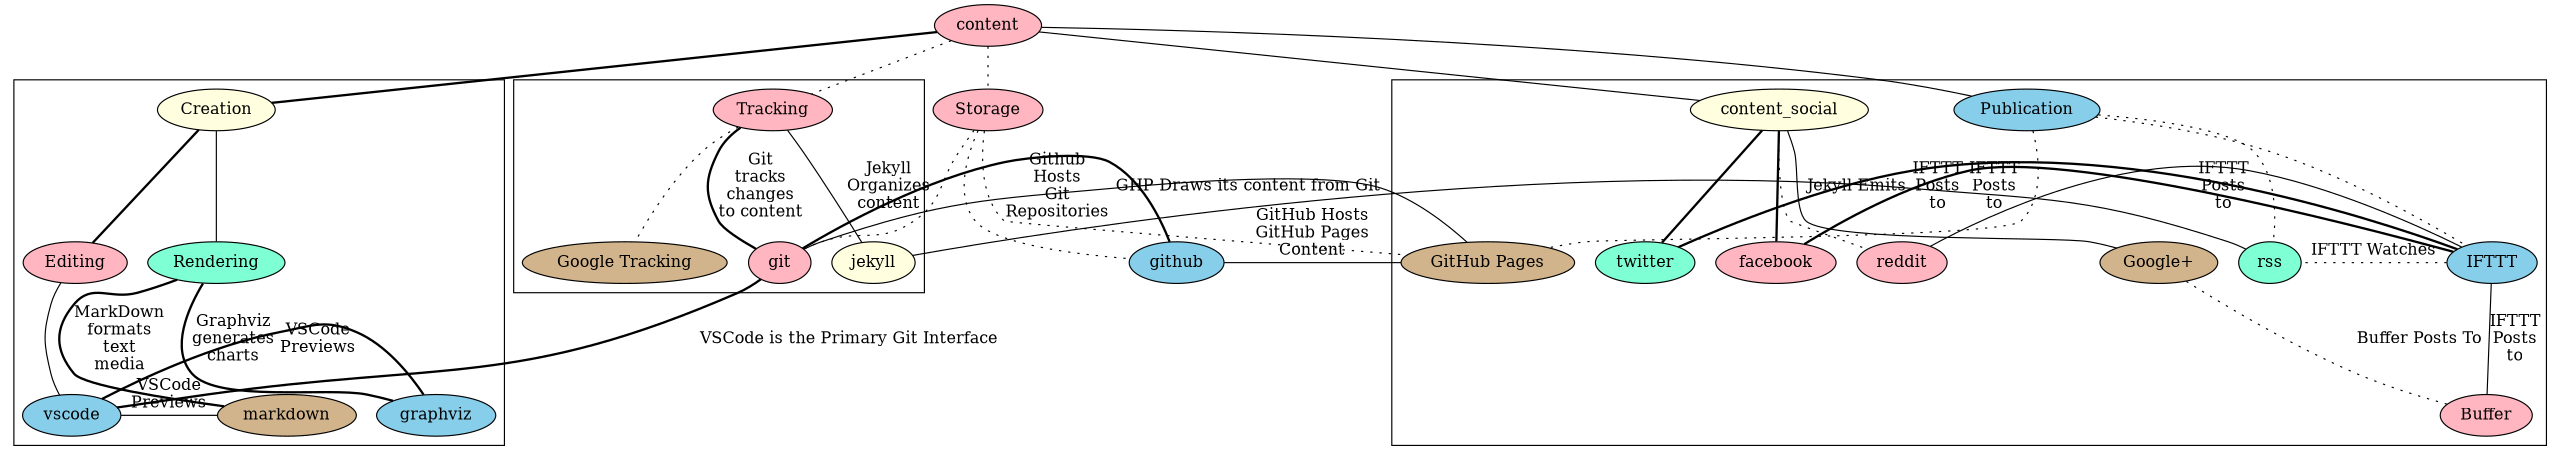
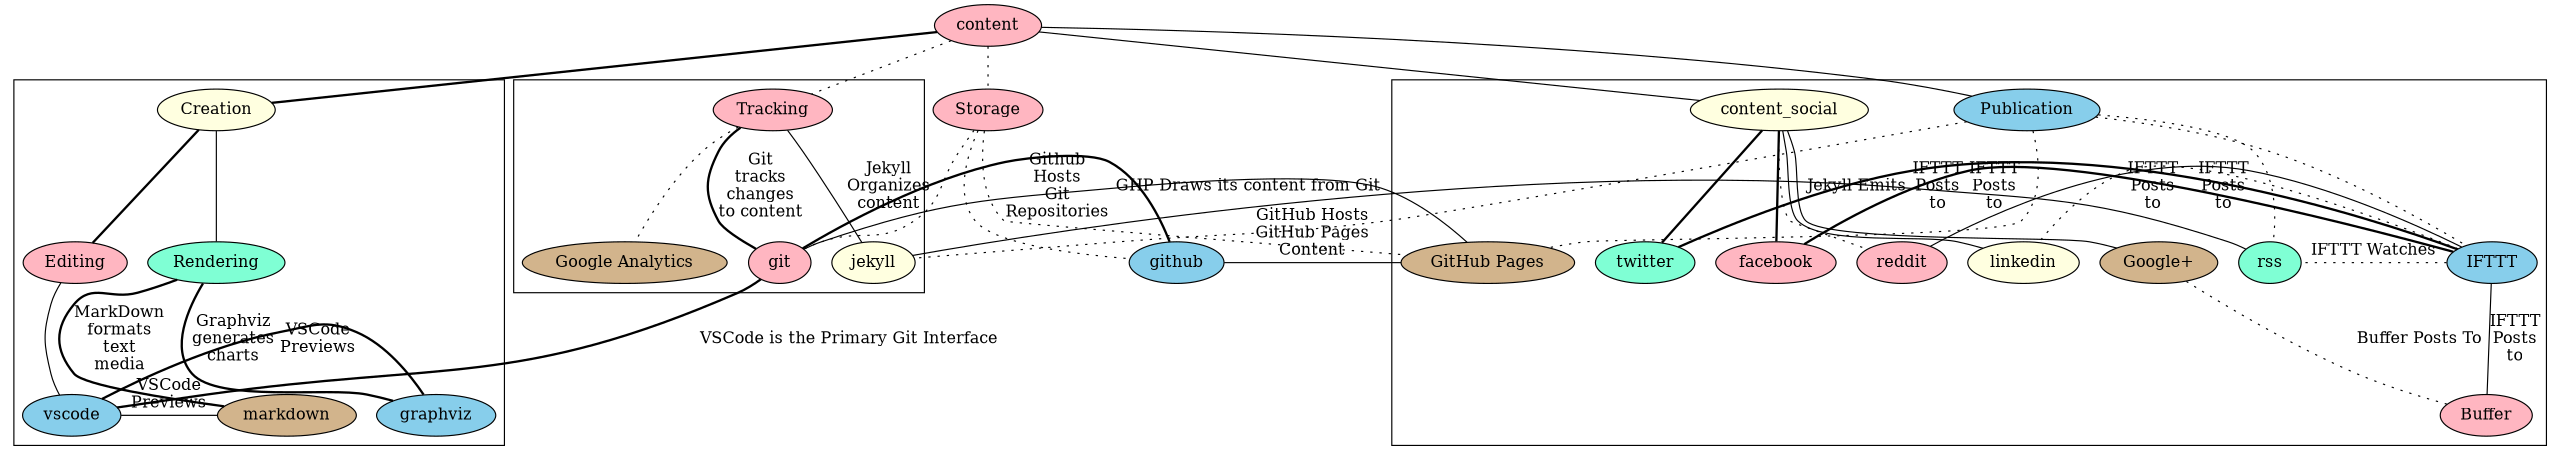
edge "Publication" -- "jekyll": added
node "Google Tracking": label "Google Tracking" -> "Google Analytics"
node "linkedin": added
